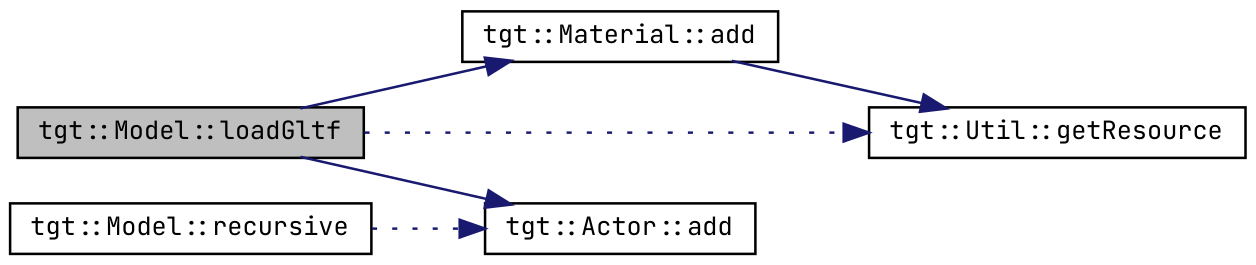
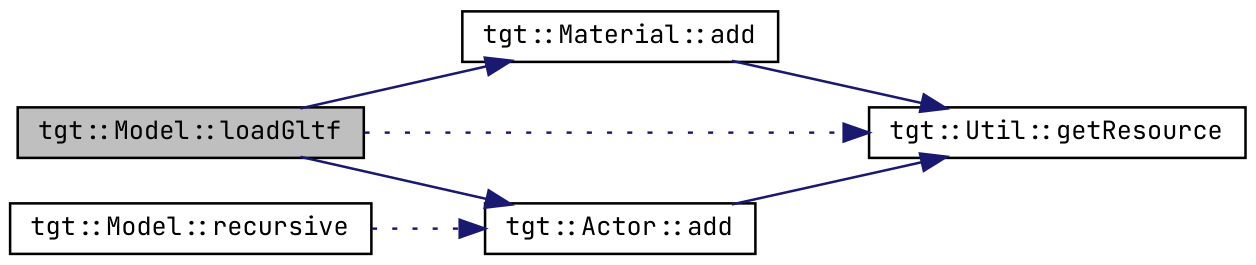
edge "tgt::Actor::add" -> "tgt::Util::getResource": added
